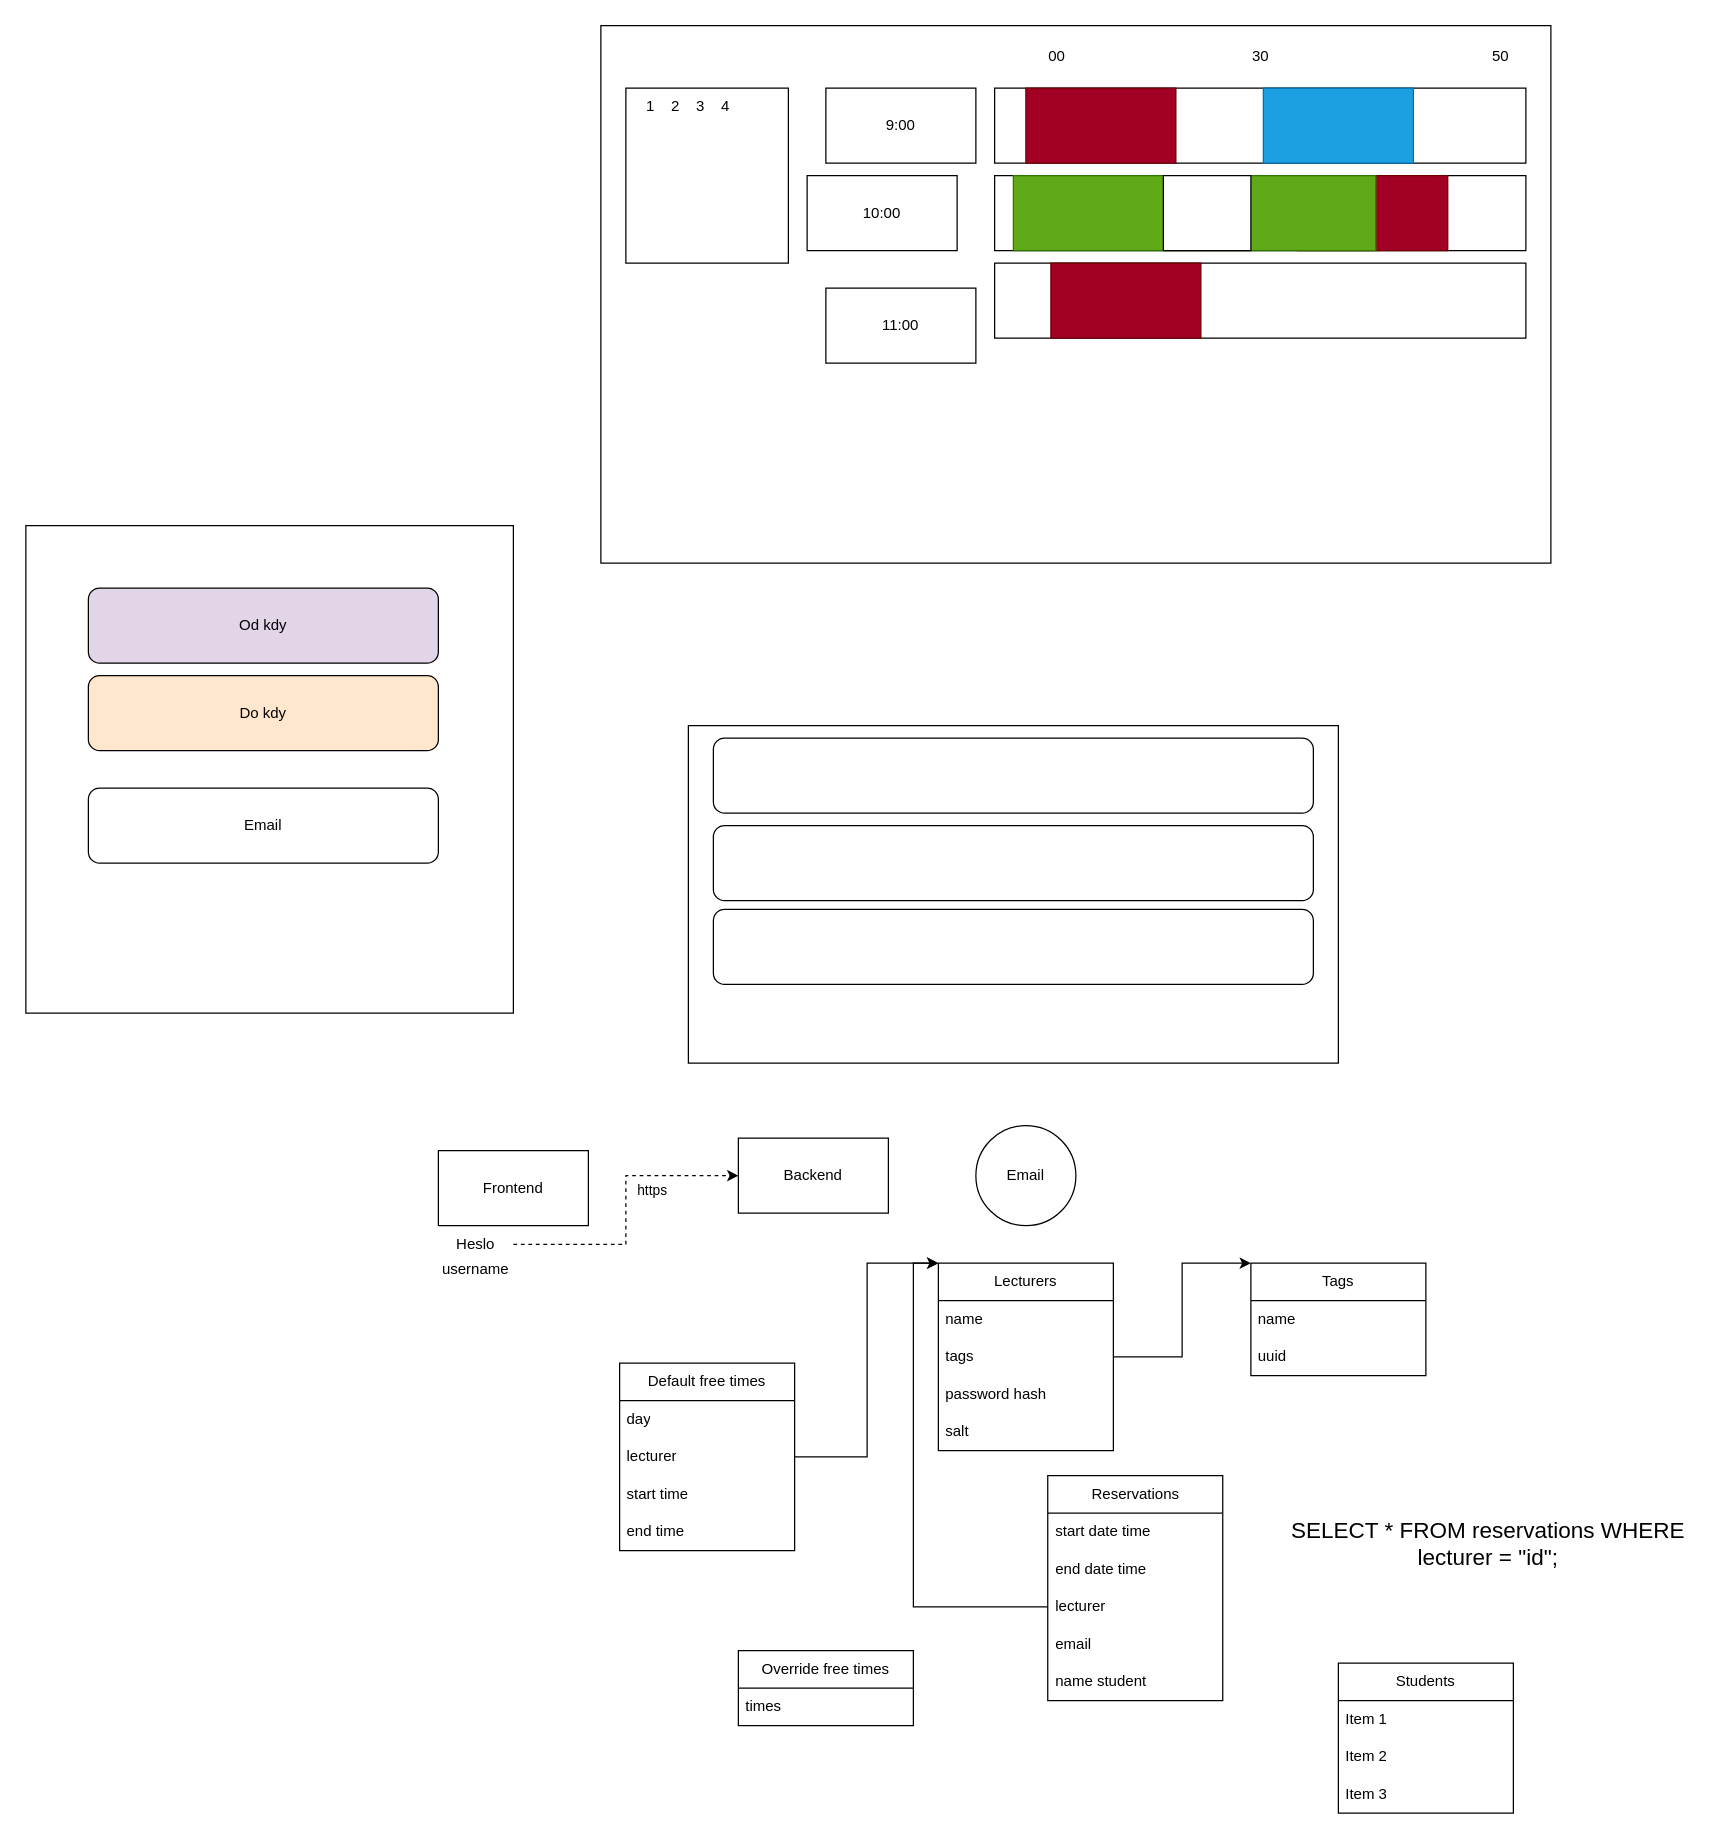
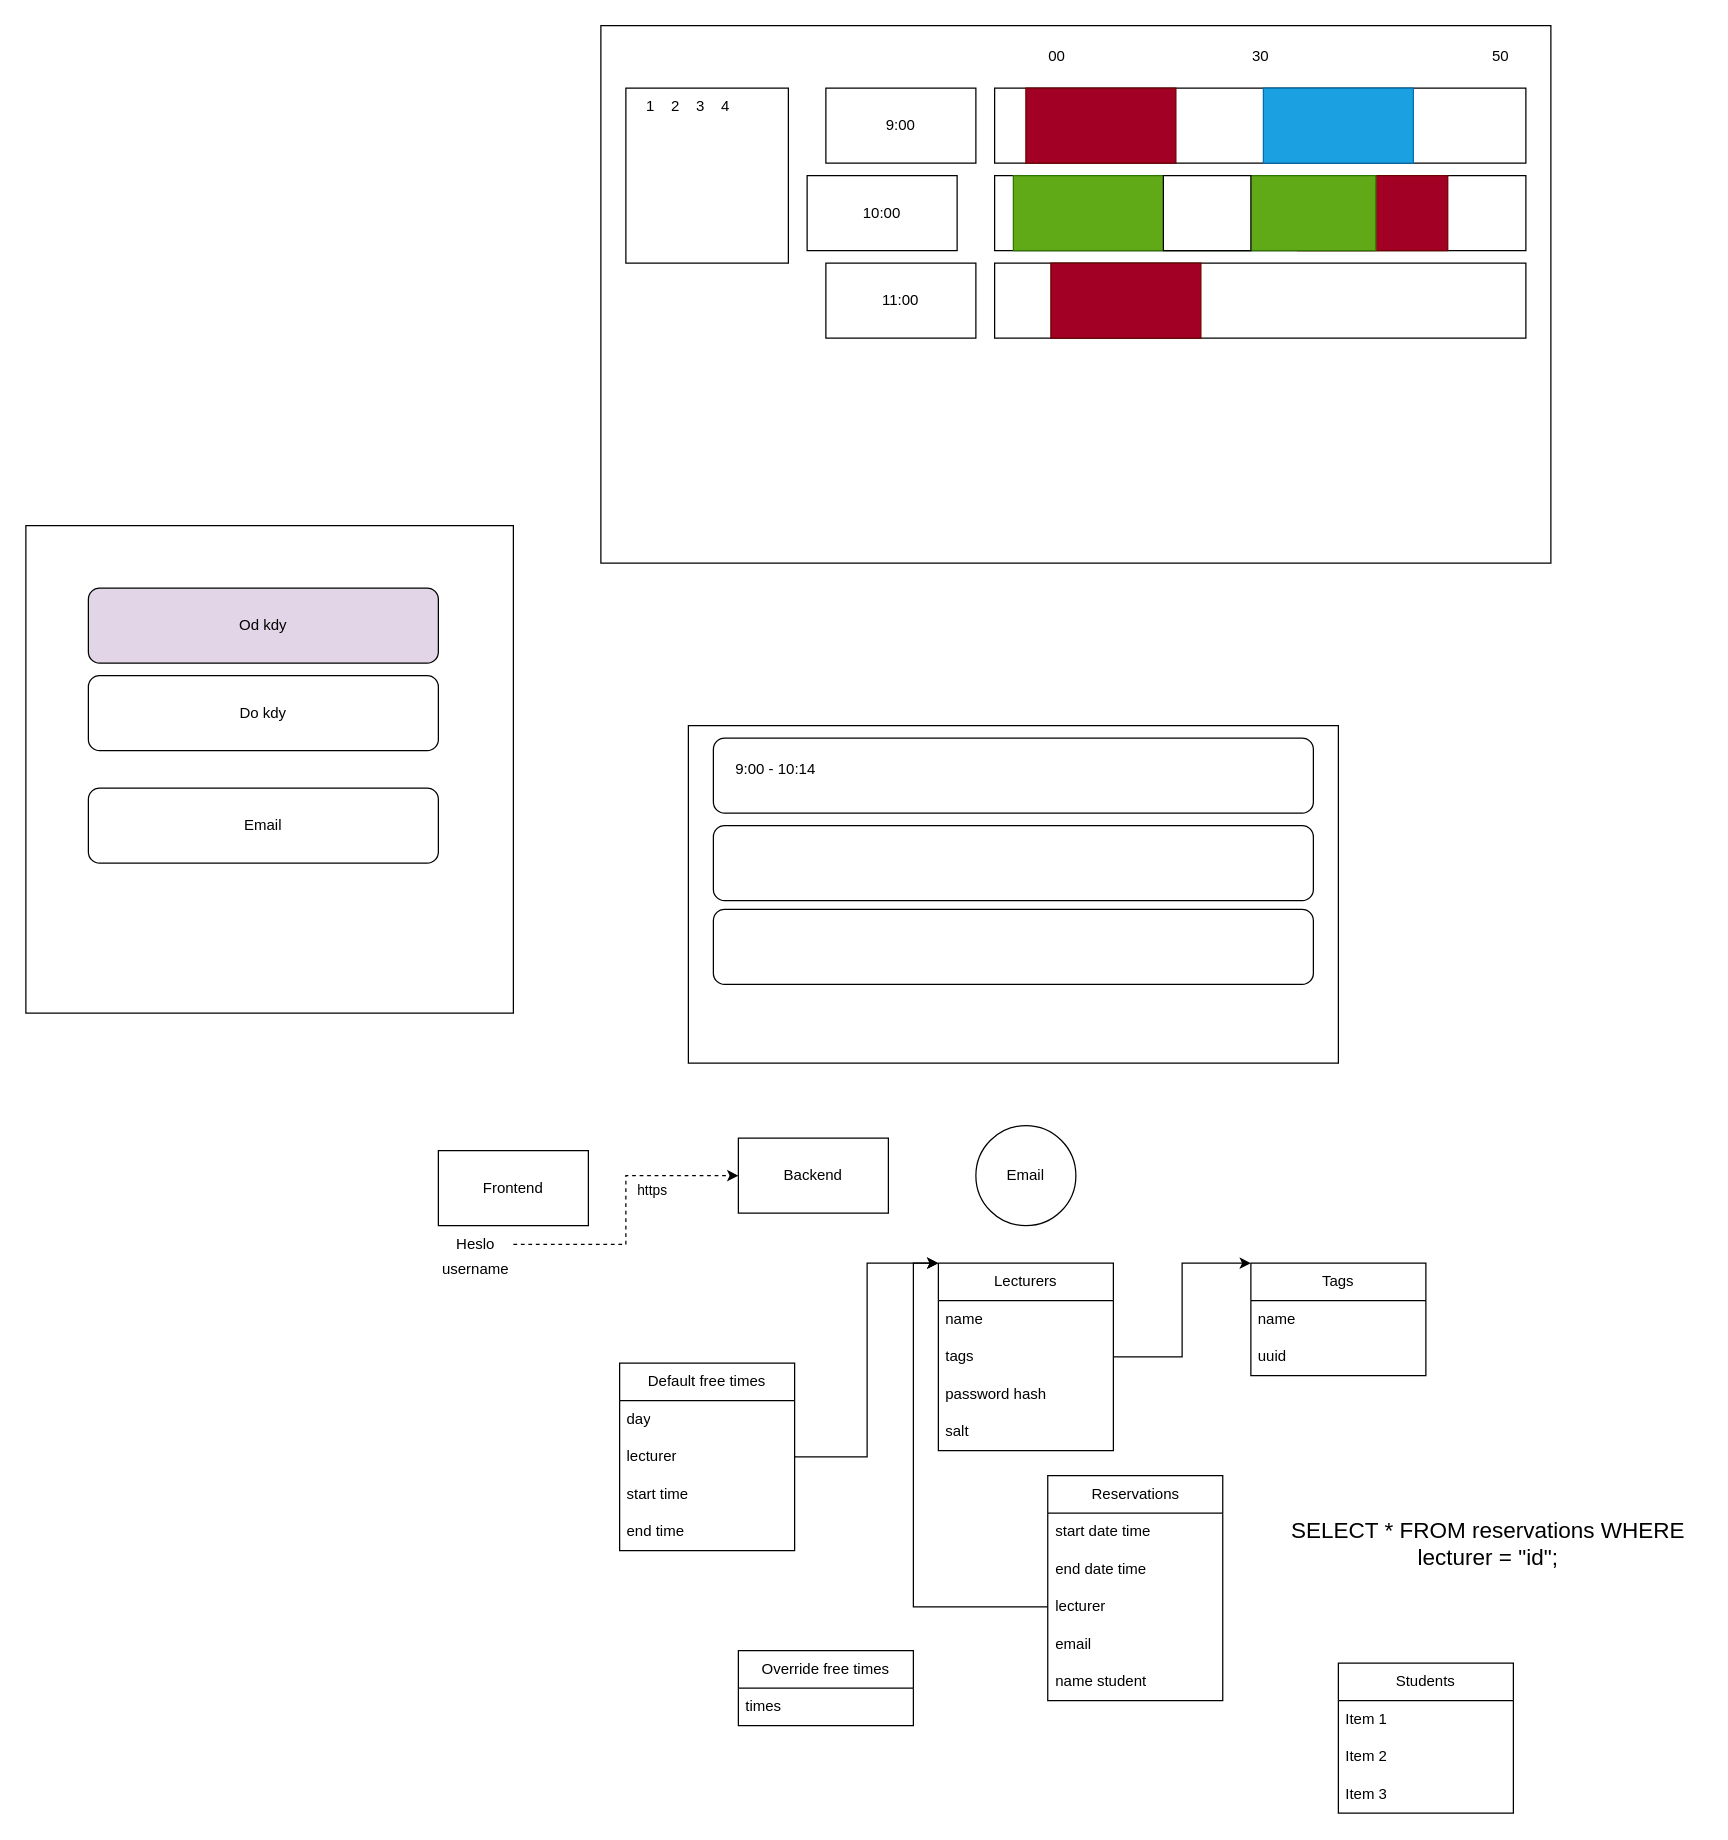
node "11:00": moved (901, 326) -> (901, 301)
node "Do kdy": fillcolor #ffe6cc -> #ffffff
node "9:00 - 10:14": added
